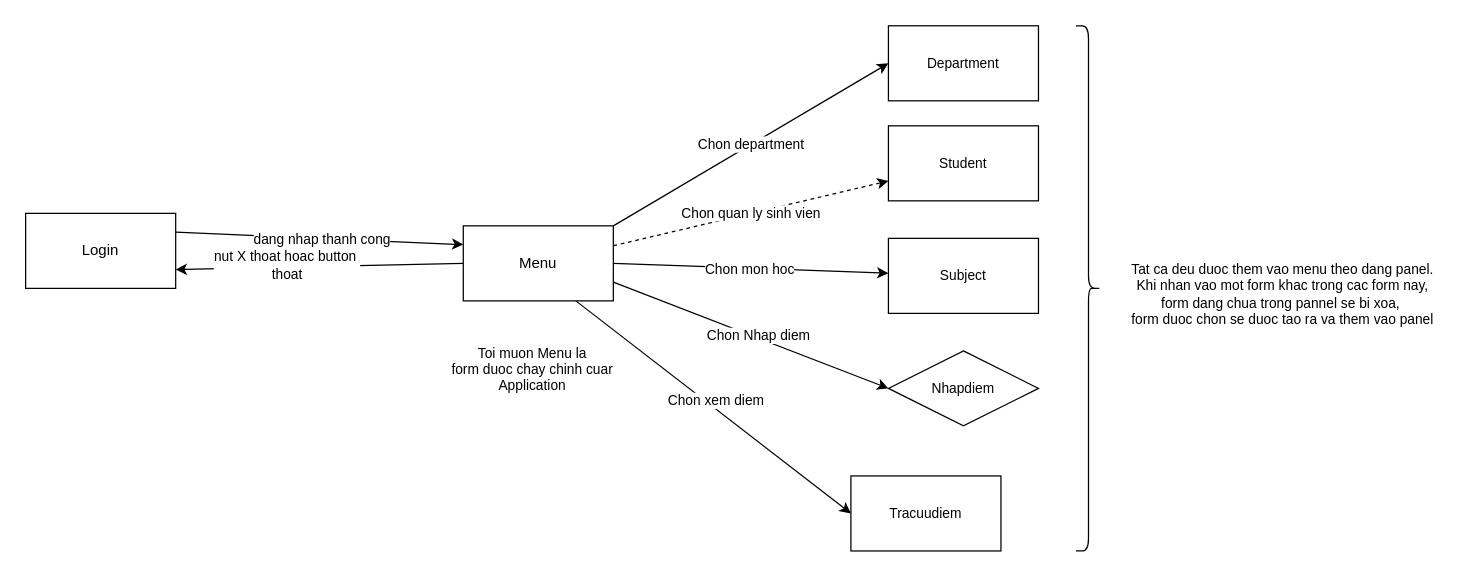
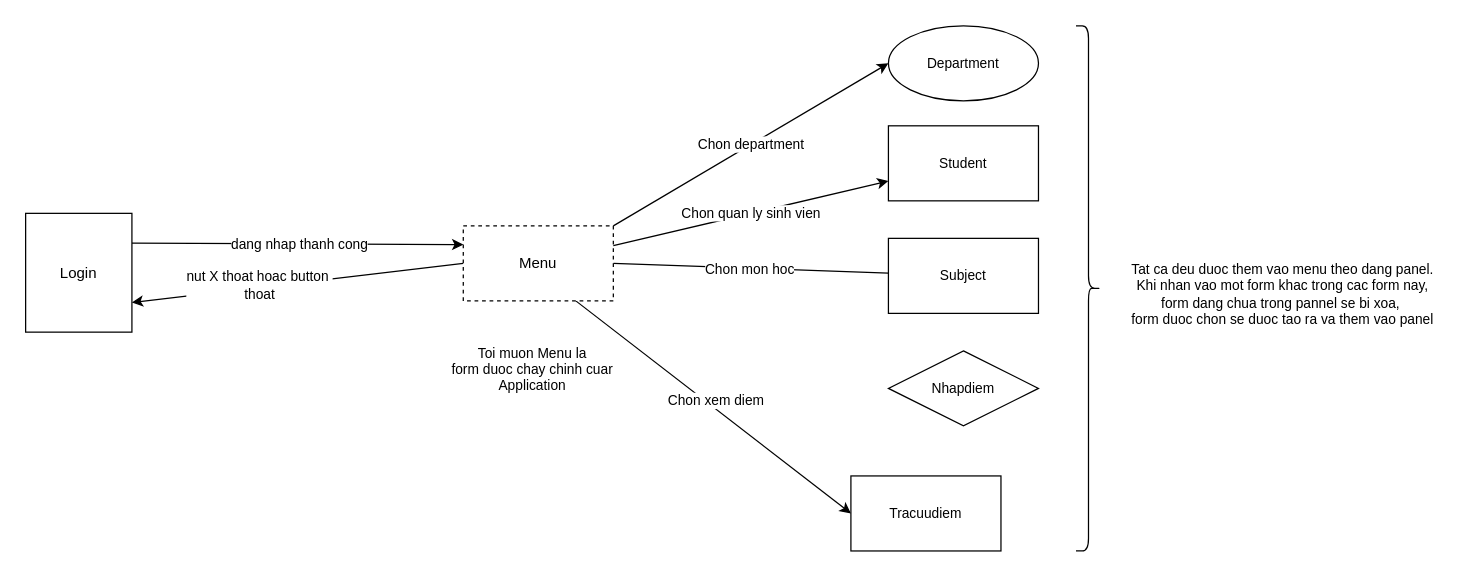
node "Department": shape rectangle -> ellipse
edge "Menu" -> "Student": style dashed -> solid
node "Login": size 150x75 -> 106x119
node "Menu": style solid -> dashed
edge "Menu" -> "Subject": arrowhead classic -> none
edge "Menu" -> "Nhapdiem": removed, label "Chon Nhap diem"
